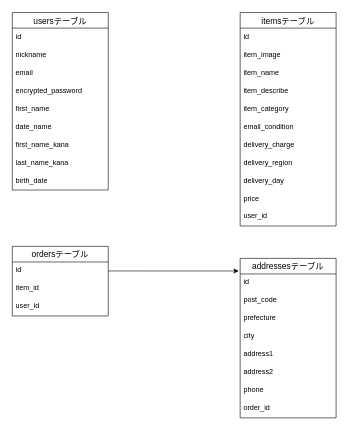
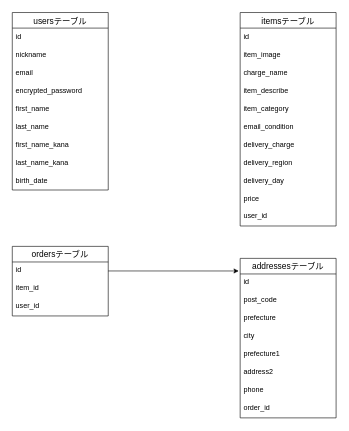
node "item_name": label "item_name" -> "charge_name"
node "date_name": label "date_name" -> "last_name"
node "address1": label "address1" -> "prefecture1"
